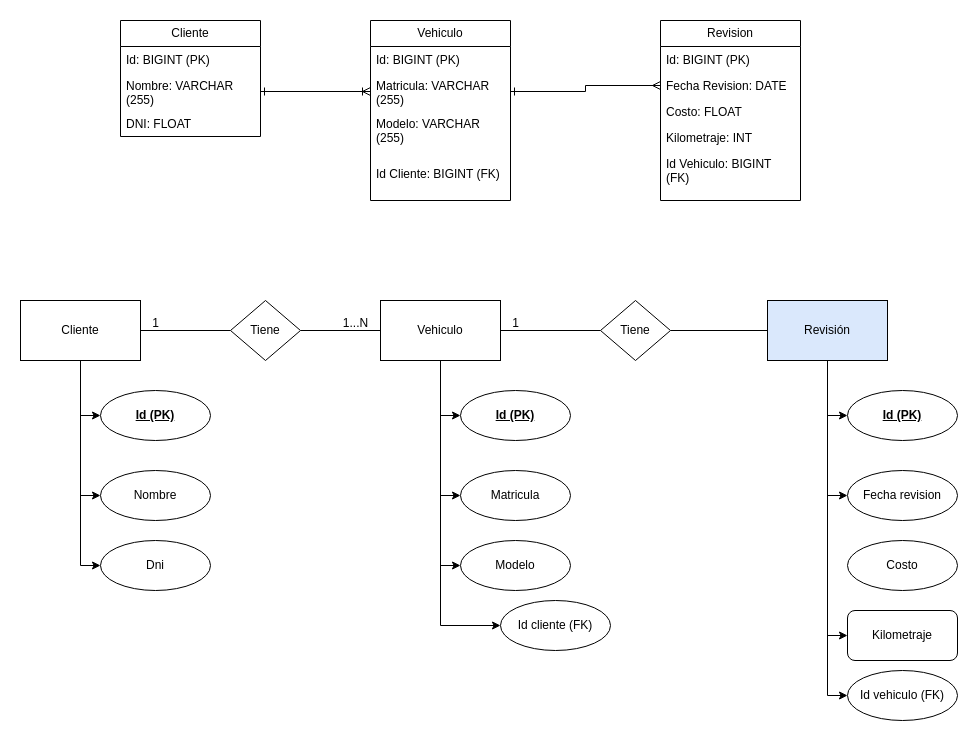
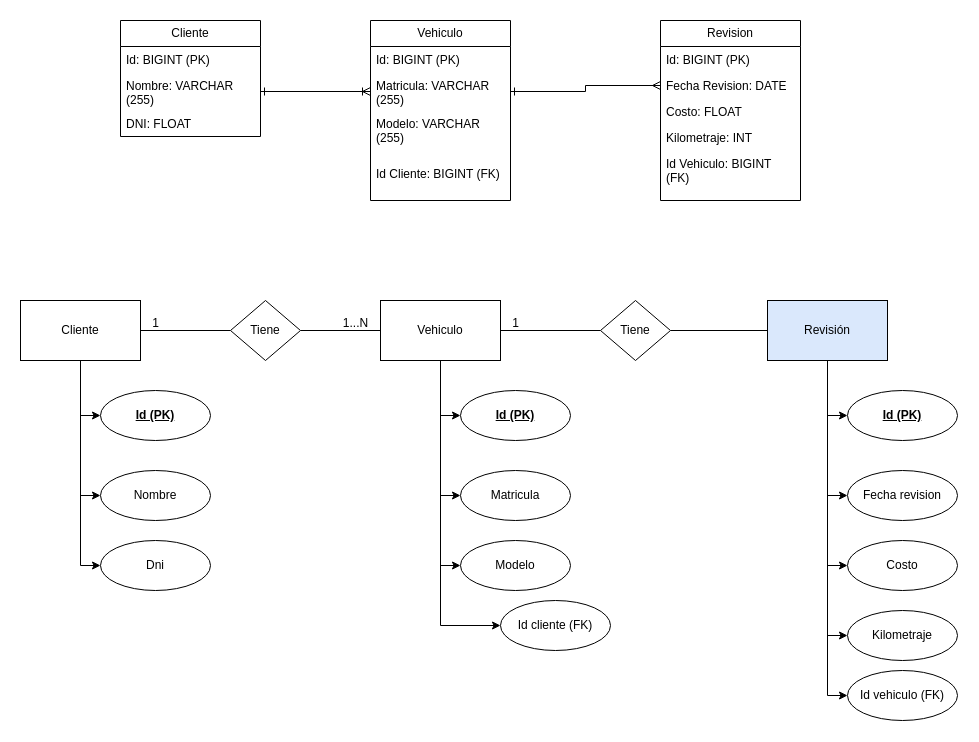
edge "Revisión" -> "Costo": added
node "Kilometraje": shape rounded rectangle -> ellipse
